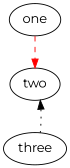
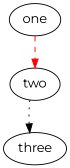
edge "three" -> "two": reversed
